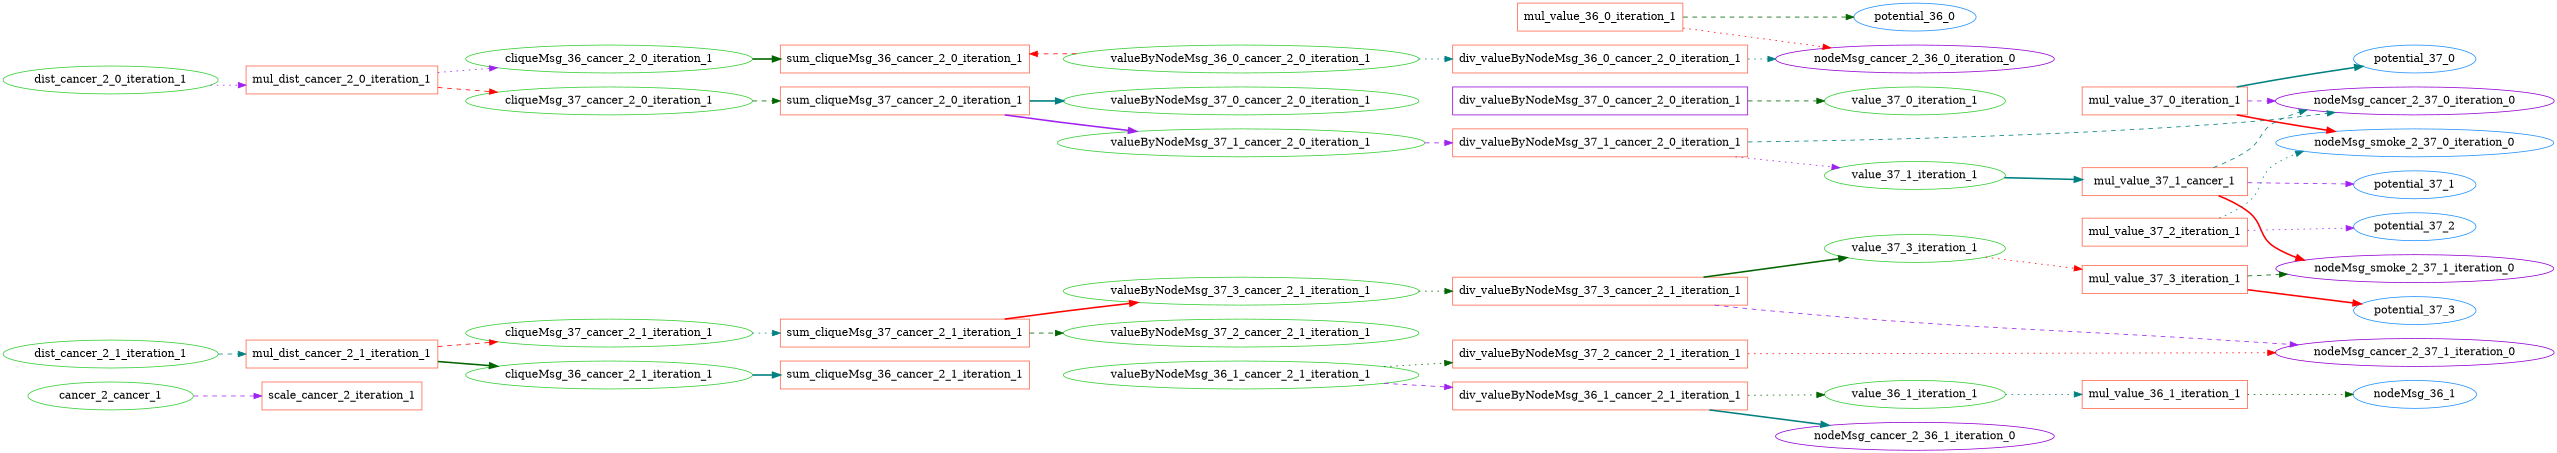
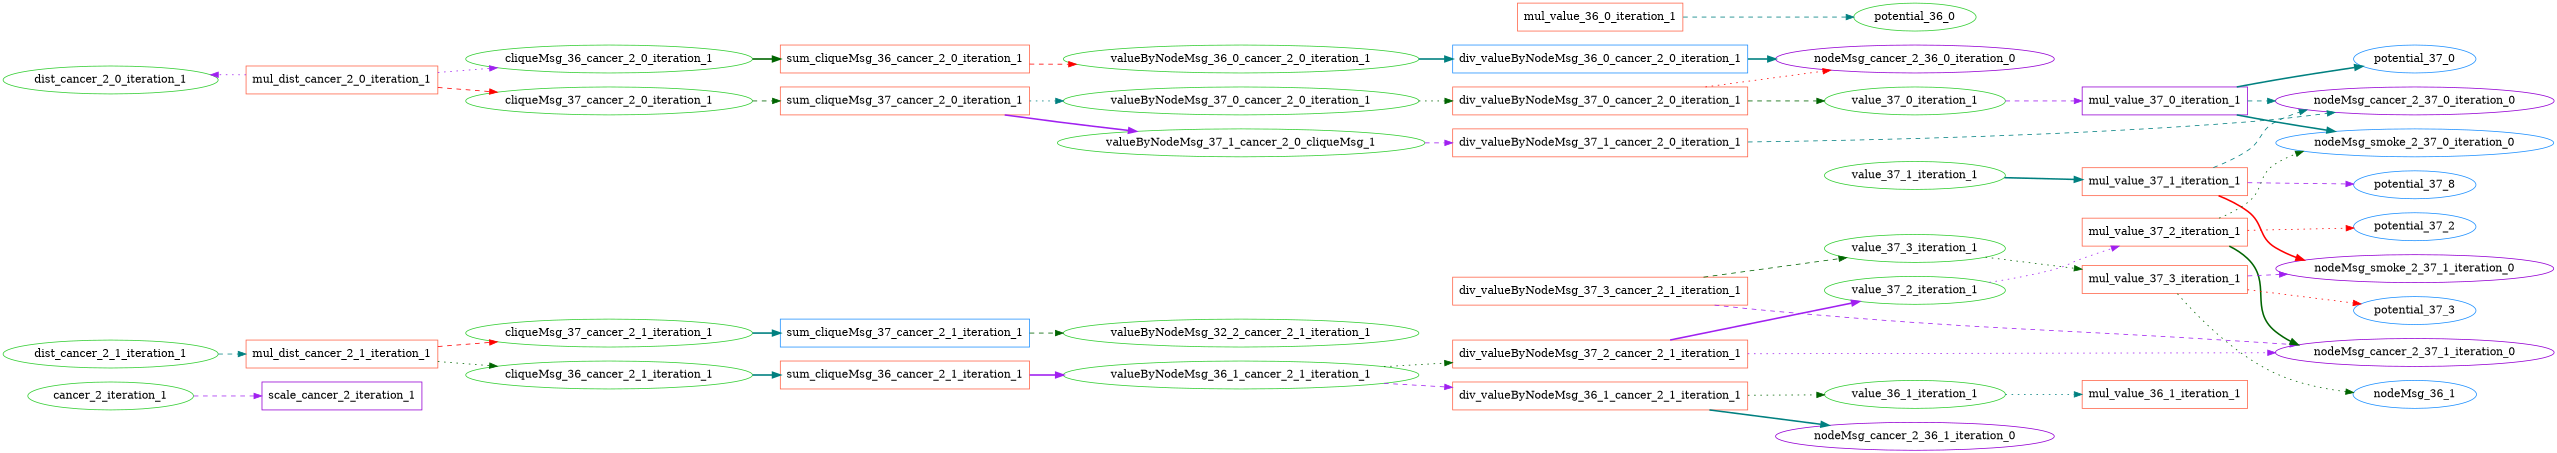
edge "mul_value_36_0_iteration_1" -> "potential_36_0": color darkgreen -> teal
node "potential_36_0": color dodgerblue -> limegreen
edge "mul_value_36_0_iteration_1" -> "nodeMsg_cancer_2_36_0_iteration_0": now "div_valueByNodeMsg_37_0_cancer_2_0_iteration_1" -> "nodeMsg_cancer_2_36_0_iteration_0"
edge "valueByNodeMsg_36_0_cancer_2_0_iteration_1" -> "sum_cliqueMsg_36_cancer_2_0_iteration_1": reversed
edge "valueByNodeMsg_36_0_cancer_2_0_iteration_1" -> "div_valueByNodeMsg_36_0_cancer_2_0_iteration_1": style dotted -> bold
node "div_valueByNodeMsg_36_0_cancer_2_0_iteration_1": color tomato -> dodgerblue
edge "div_valueByNodeMsg_36_0_cancer_2_0_iteration_1" -> "nodeMsg_cancer_2_36_0_iteration_0": style dotted -> bold
edge "dist_cancer_2_0_iteration_1" -> "mul_dist_cancer_2_0_iteration_1": reversed
edge "sum_cliqueMsg_37_cancer_2_0_iteration_1" -> "valueByNodeMsg_37_0_cancer_2_0_iteration_1": style bold -> dotted
edge "valueByNodeMsg_37_0_cancer_2_0_iteration_1" -> "div_valueByNodeMsg_37_0_cancer_2_0_iteration_1": added
node "div_valueByNodeMsg_37_0_cancer_2_0_iteration_1": color darkviolet -> tomato
edge "value_37_0_iteration_1" -> "mul_value_37_0_iteration_1": added
node "mul_value_37_0_iteration_1": color tomato -> darkviolet
edge "mul_value_37_0_iteration_1" -> "nodeMsg_cancer_2_37_0_iteration_0": color purple -> teal
edge "mul_value_37_0_iteration_1" -> "nodeMsg_smoke_2_37_0_iteration_0": color red -> teal
node "valueByNodeMsg_37_1_cancer_2_0_iteration_1": label "valueByNodeMsg_37_1_cancer_2_0_iteration_1" -> "valueByNodeMsg_37_1_cancer_2_0_cliqueMsg_1"
edge "div_valueByNodeMsg_37_1_cancer_2_0_iteration_1" -> "value_37_1_iteration_1": removed
node "mul_value_37_1_cancer_1": label "mul_value_37_1_cancer_1" -> "mul_value_37_1_iteration_1"
node "potential_37_1": label "potential_37_1" -> "potential_37_8"
edge "mul_value_37_2_iteration_1" -> "nodeMsg_smoke_2_37_0_iteration_0": color teal -> darkgreen
edge "mul_value_37_2_iteration_1" -> "potential_37_2": color purple -> red
edge "value_37_3_iteration_1" -> "mul_value_37_3_iteration_1": color red -> darkgreen
edge "div_valueByNodeMsg_37_3_cancer_2_1_iteration_1" -> "value_37_3_iteration_1": style bold -> dashed
edge "mul_value_37_3_iteration_1" -> "nodeMsg_smoke_2_37_1_iteration_0": color darkgreen -> purple
node "value_37_2_iteration_1": added
node "valueByNodeMsg_37_3_cancer_2_1_iteration_1": removed
edge "mul_value_37_3_iteration_1" -> "potential_37_3": style bold -> dotted
edge "mul_value_37_2_iteration_1" -> "nodeMsg_cancer_2_37_1_iteration_0": added
edge "cliqueMsg_37_cancer_2_1_iteration_1" -> "sum_cliqueMsg_37_cancer_2_1_iteration_1": style dotted -> bold
node "sum_cliqueMsg_37_cancer_2_1_iteration_1": color tomato -> dodgerblue
node "valueByNodeMsg_37_2_cancer_2_1_iteration_1": label "valueByNodeMsg_37_2_cancer_2_1_iteration_1" -> "valueByNodeMsg_32_2_cancer_2_1_iteration_1"
edge "div_valueByNodeMsg_37_2_cancer_2_1_iteration_1" -> "nodeMsg_cancer_2_37_1_iteration_0": color red -> purple
edge "mul_dist_cancer_2_1_iteration_1" -> "cliqueMsg_36_cancer_2_1_iteration_1": style bold -> dotted
edge "sum_cliqueMsg_36_cancer_2_1_iteration_1" -> "valueByNodeMsg_36_1_cancer_2_1_iteration_1": added
edge "mul_value_36_1_iteration_1" -> "nodeMsg_36_1": now "mul_value_37_3_iteration_1" -> "nodeMsg_36_1"
node "cancer_2_cancer_1": label "cancer_2_cancer_1" -> "cancer_2_iteration_1"
node "scale_cancer_2_iteration_1": color tomato -> darkviolet
